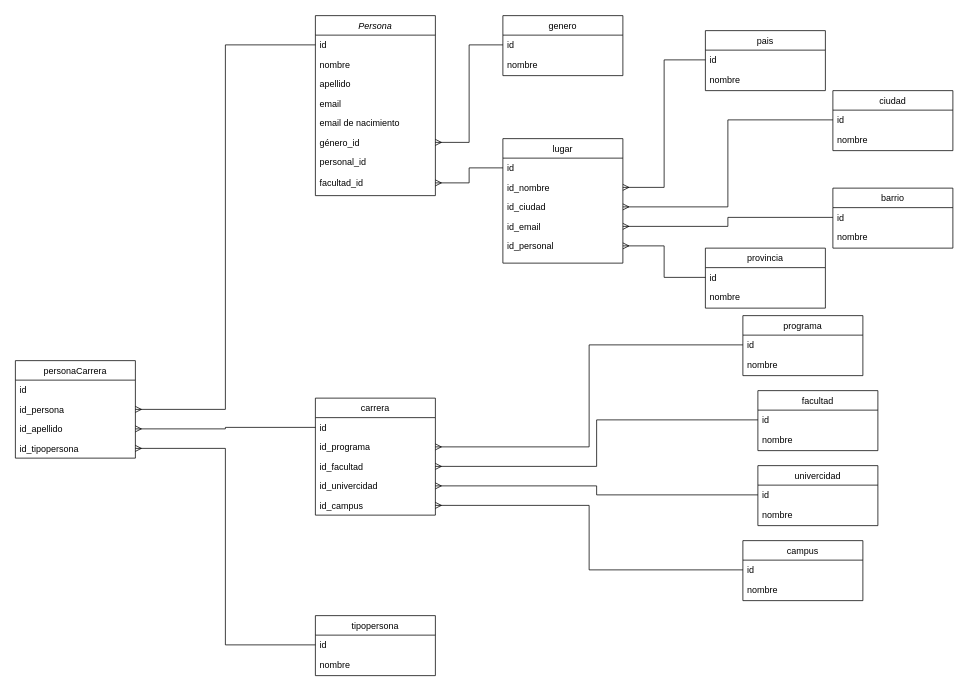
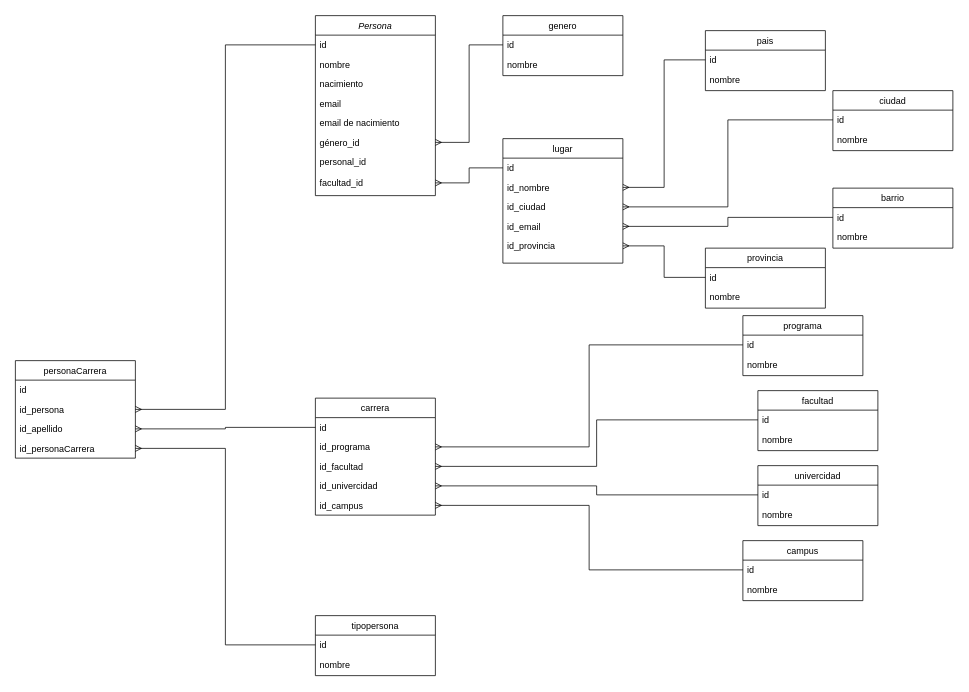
node "apellido": label "apellido" -> "nacimiento"
node "id_personal": label "id_personal" -> "id_provincia"
node "id_tipopersona": label "id_tipopersona" -> "id_personaCarrera"
